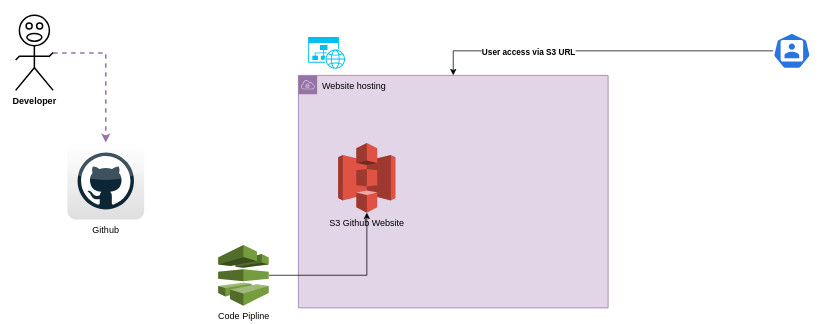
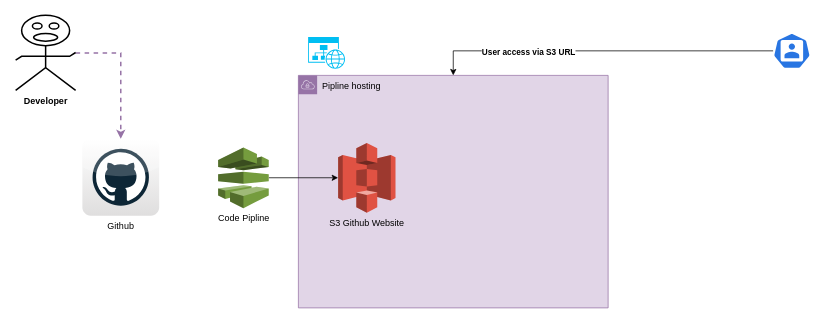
node "Developer": size 38x75 -> 60x75
node "Website hosting": label "Website hosting" -> "Pipline hosting"
node "Github": moved (106, 181) -> (121, 177)
node "Code Pipline": moved (243, 275) -> (243, 178)
